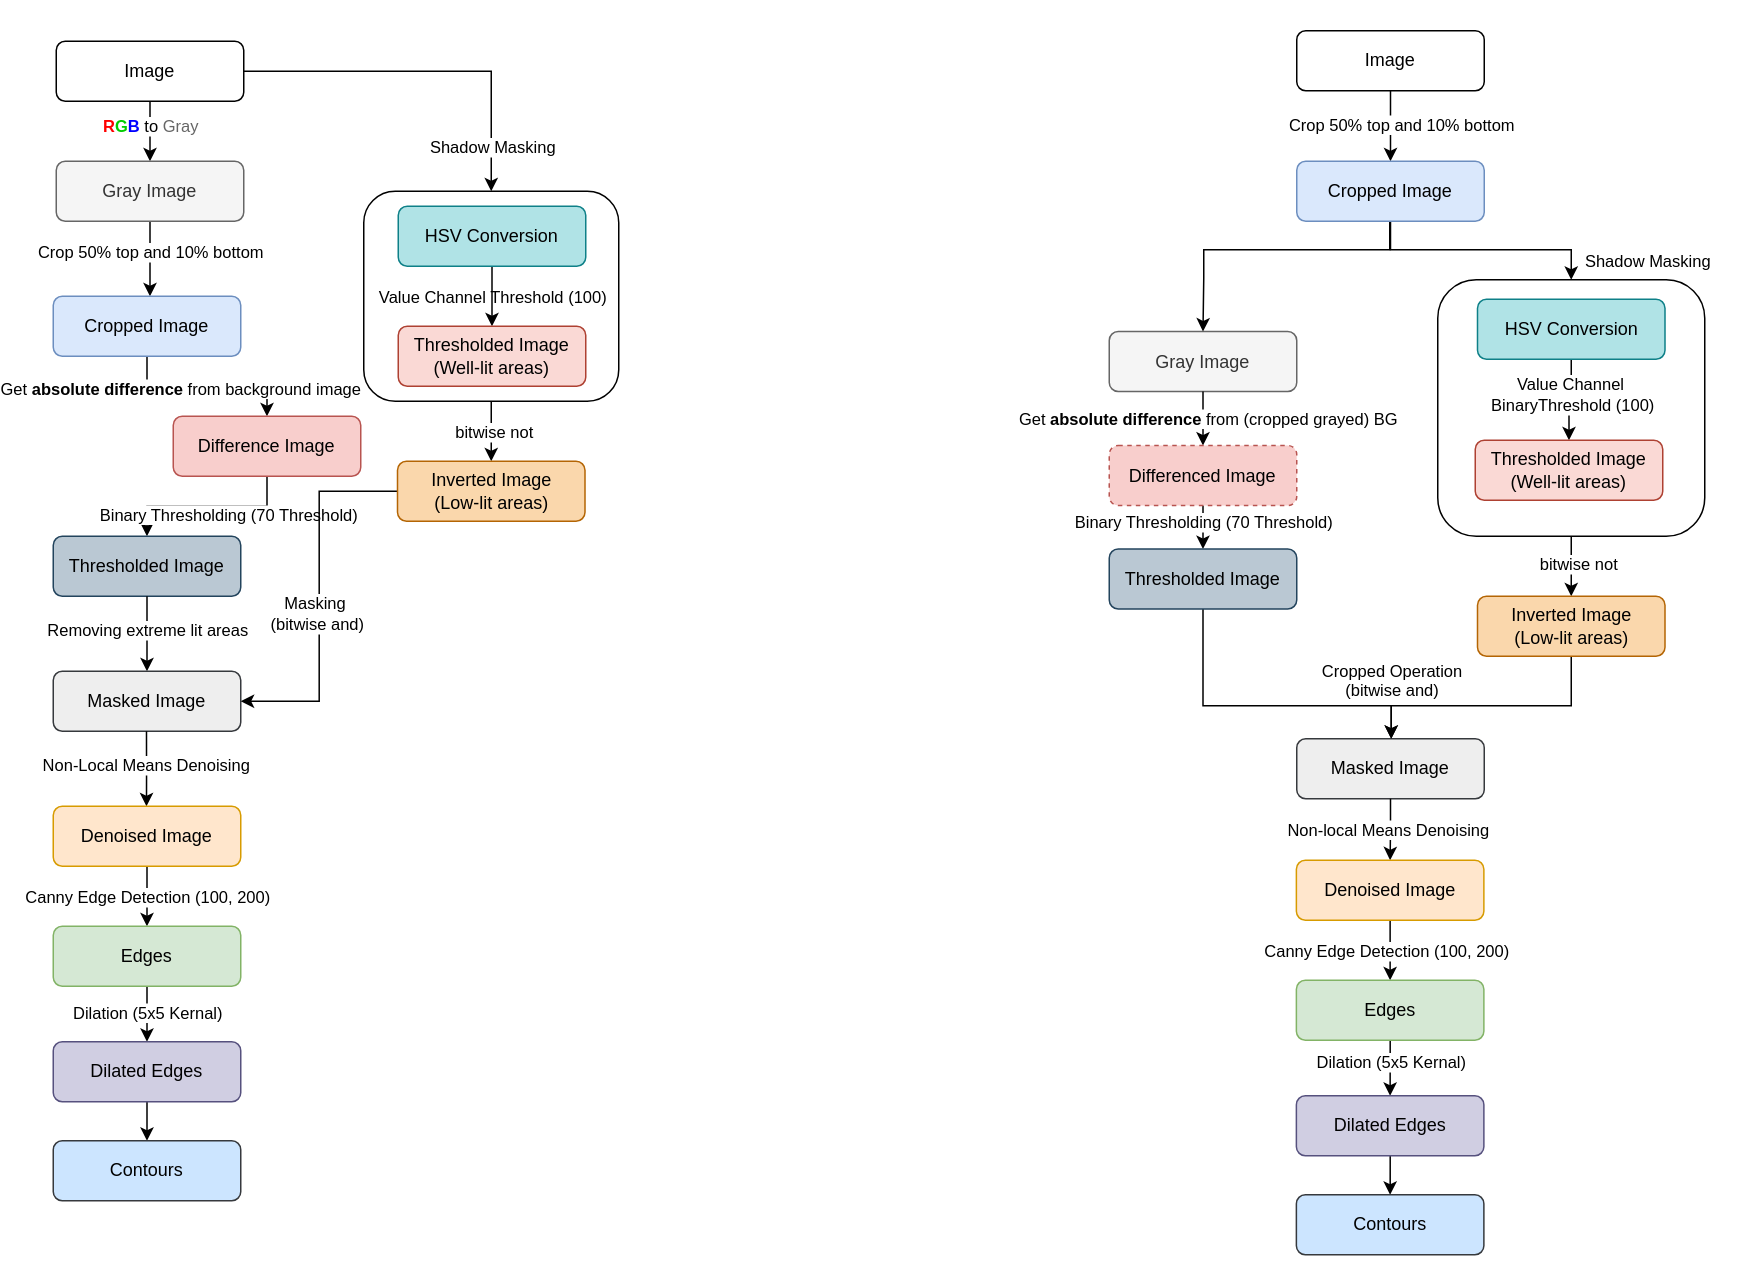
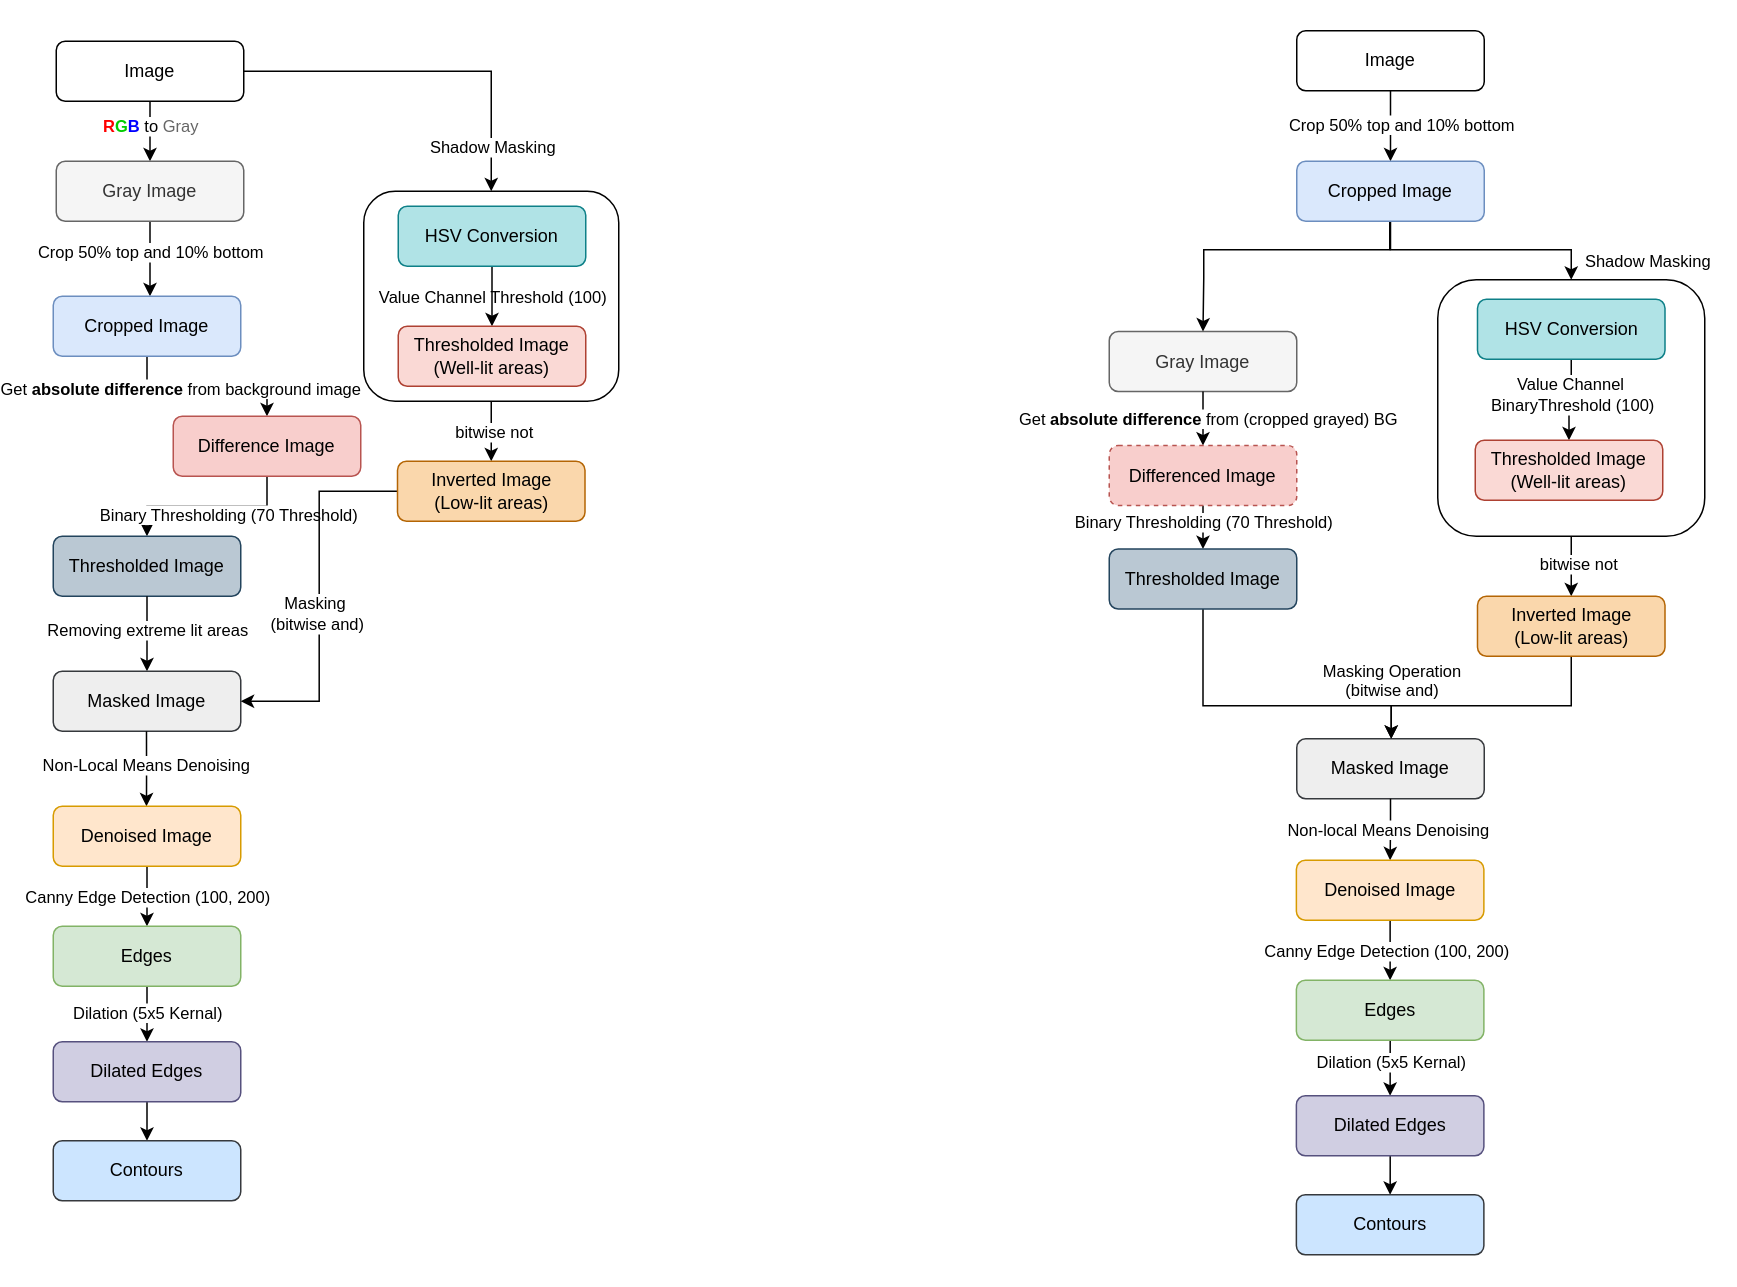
node "Cropped Operation (bitwise and)": label "Cropped Operation (bitwise and)" -> "Masking Operation (bitwise and)"
